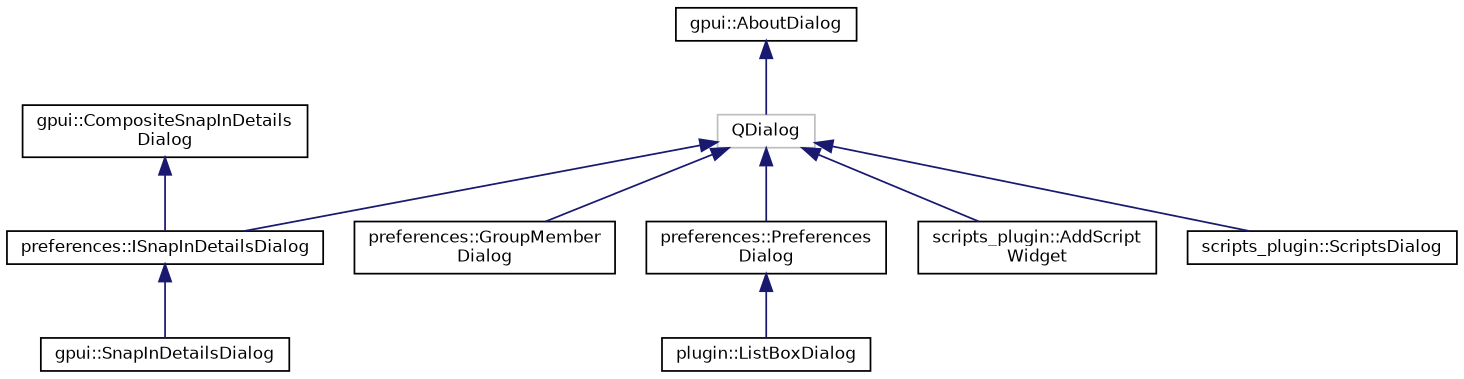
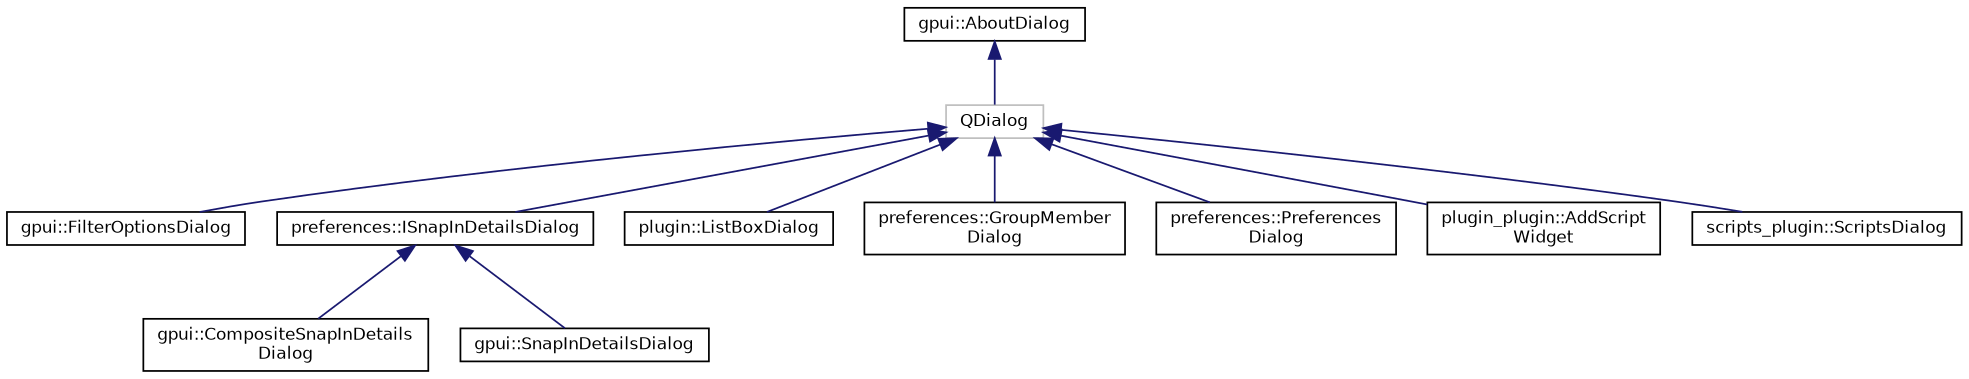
edge "preferences::ISnapInDetailsDialog" -> "gpui::CompositeSnapInDetails Dialog": reversed
node "gpui::FilterOptionsDialog": added
node "scripts_plugin::AddScript Widget": label "scripts_plugin::AddScript Widget" -> "plugin_plugin::AddScript Widget"
edge "plugin::ListBoxDialog" -> "preferences::Preferences Dialog": now "plugin::ListBoxDialog" -> "QDialog"
